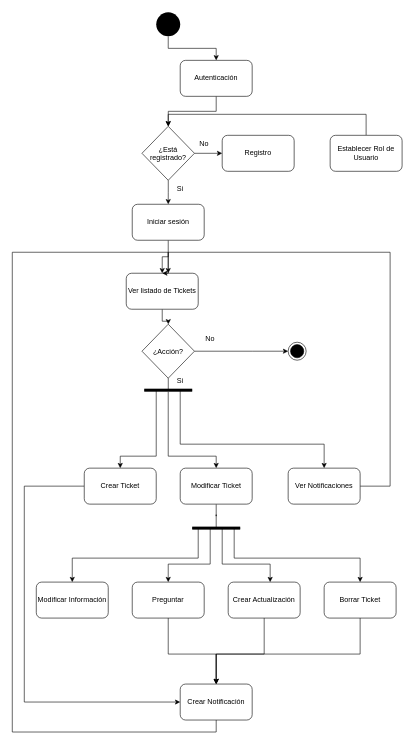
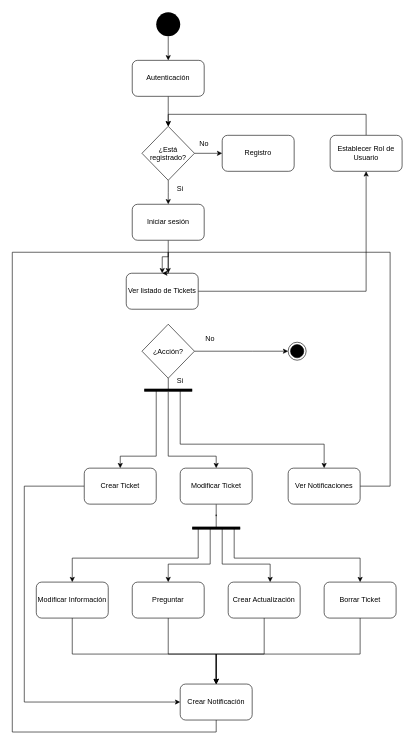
node "Autenticación": moved (216, 78) -> (168, 78)
edge "Ver listado de Tickets" -> "¿Acción?": now "Ver listado de Tickets" -> "Establecer Rol de Usuario"
edge "Modificar Información" -> "Crear Notificación": added
